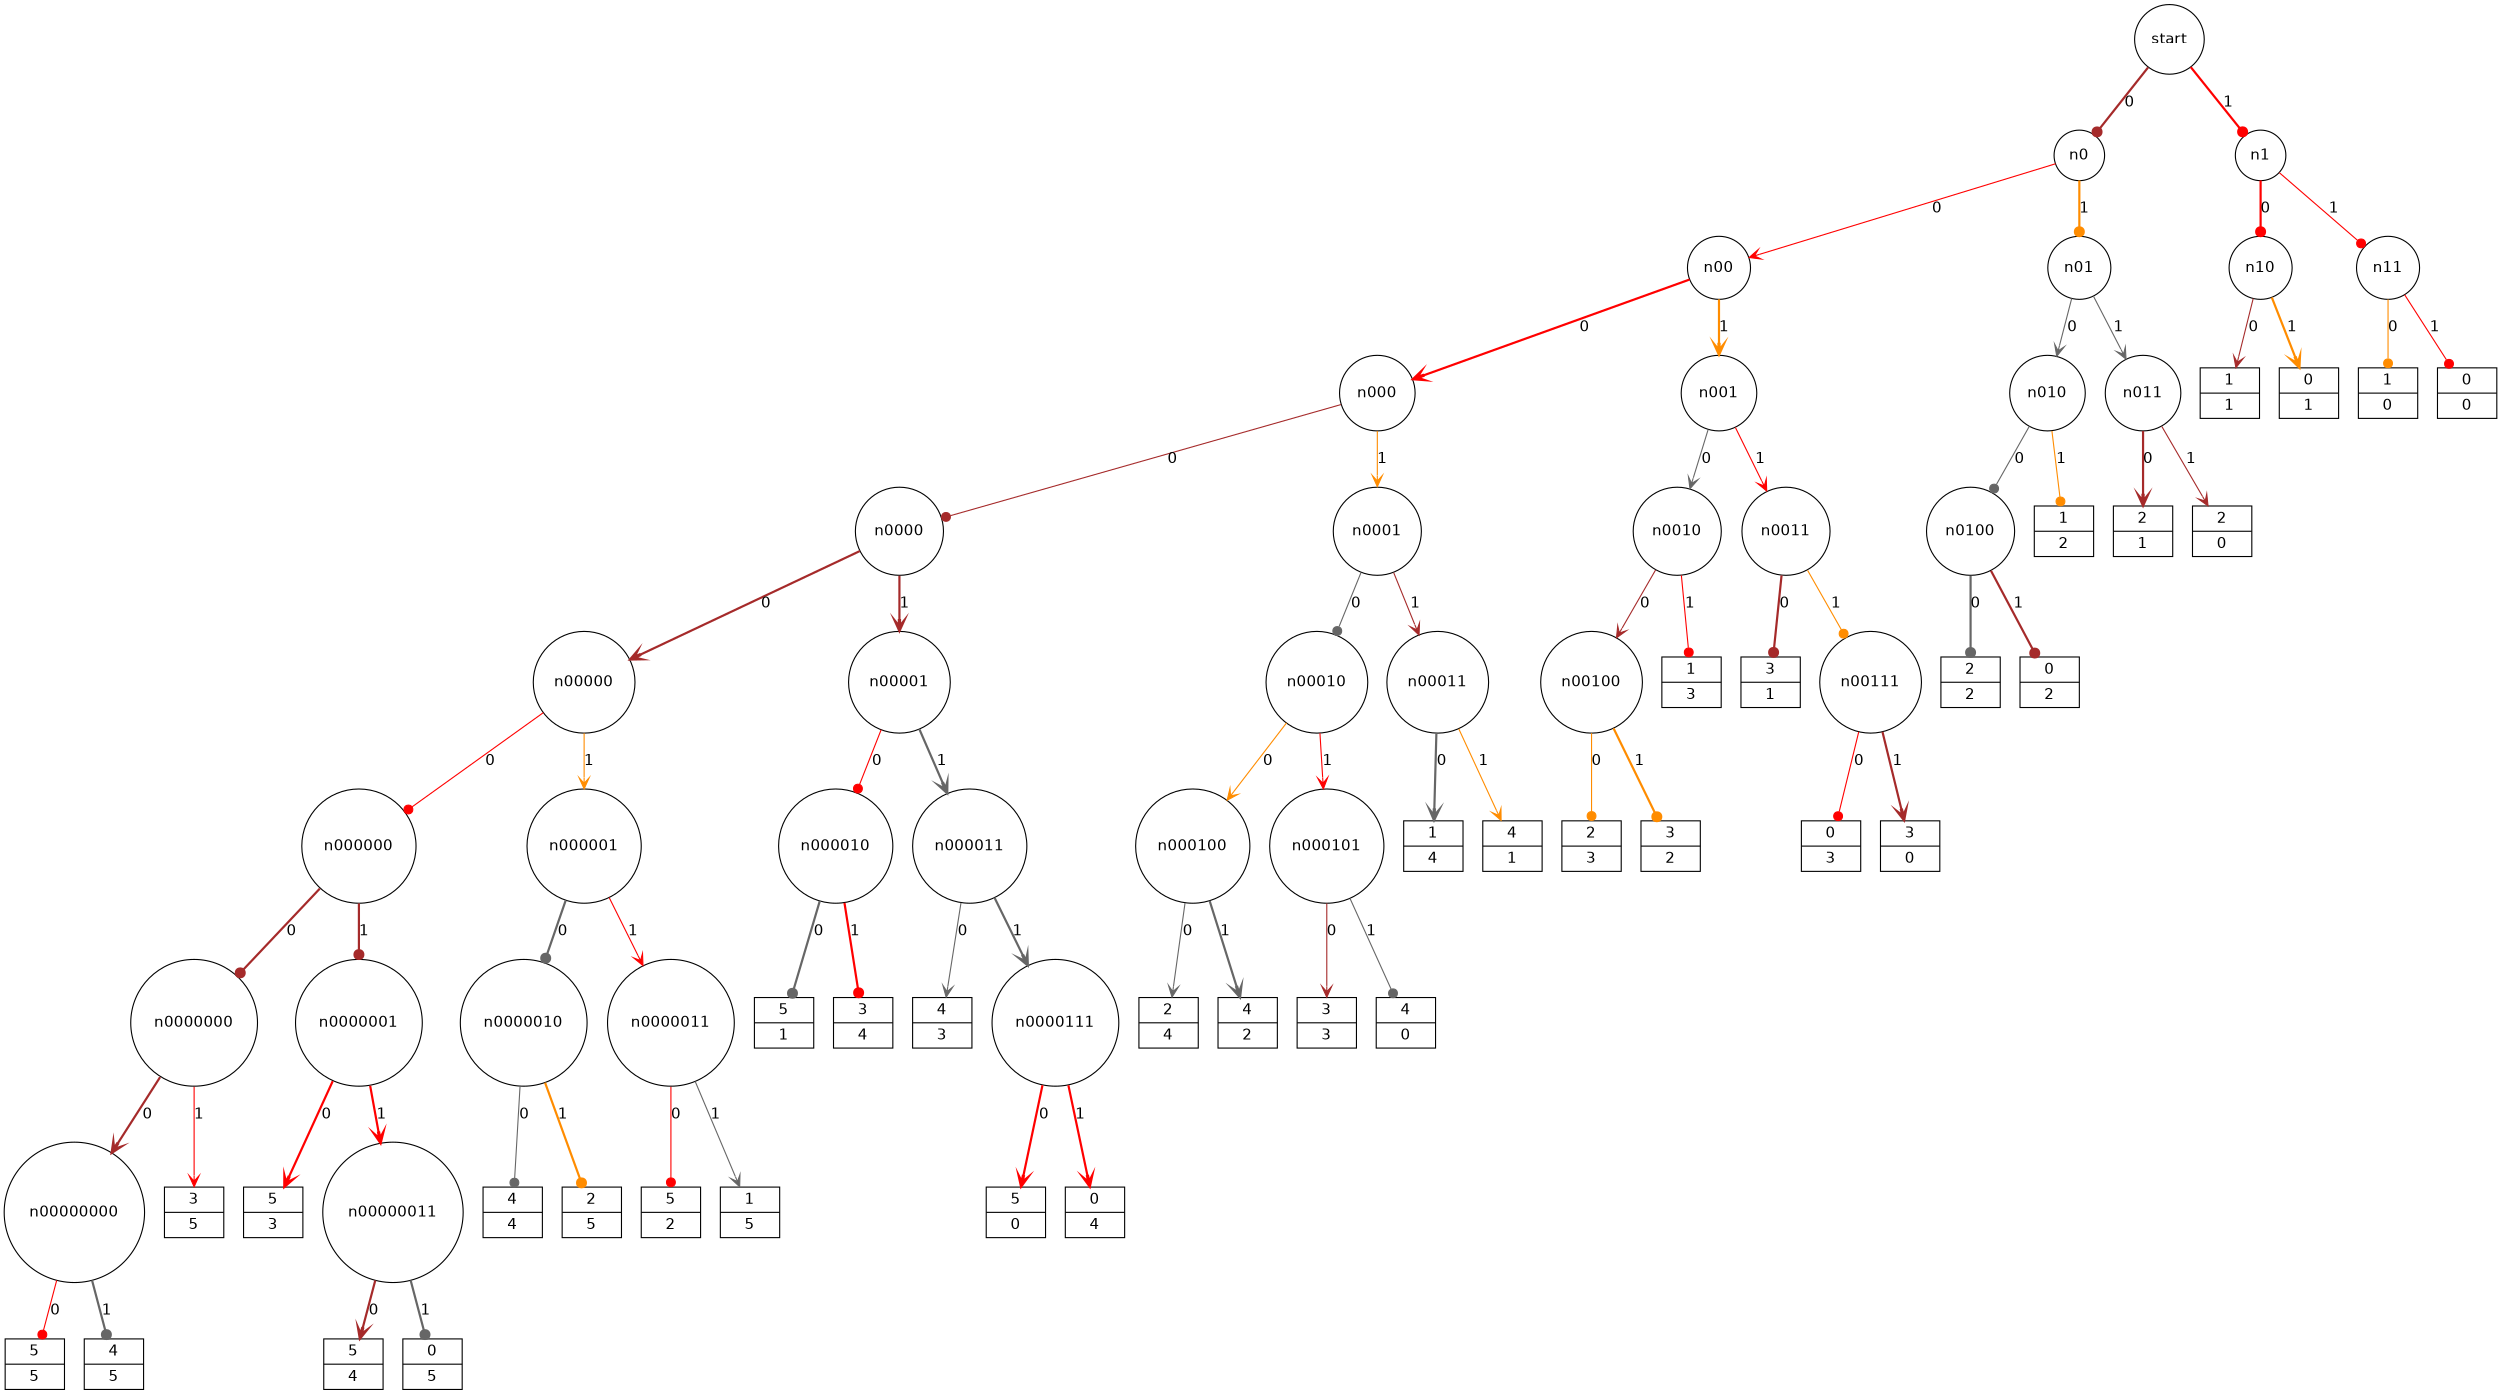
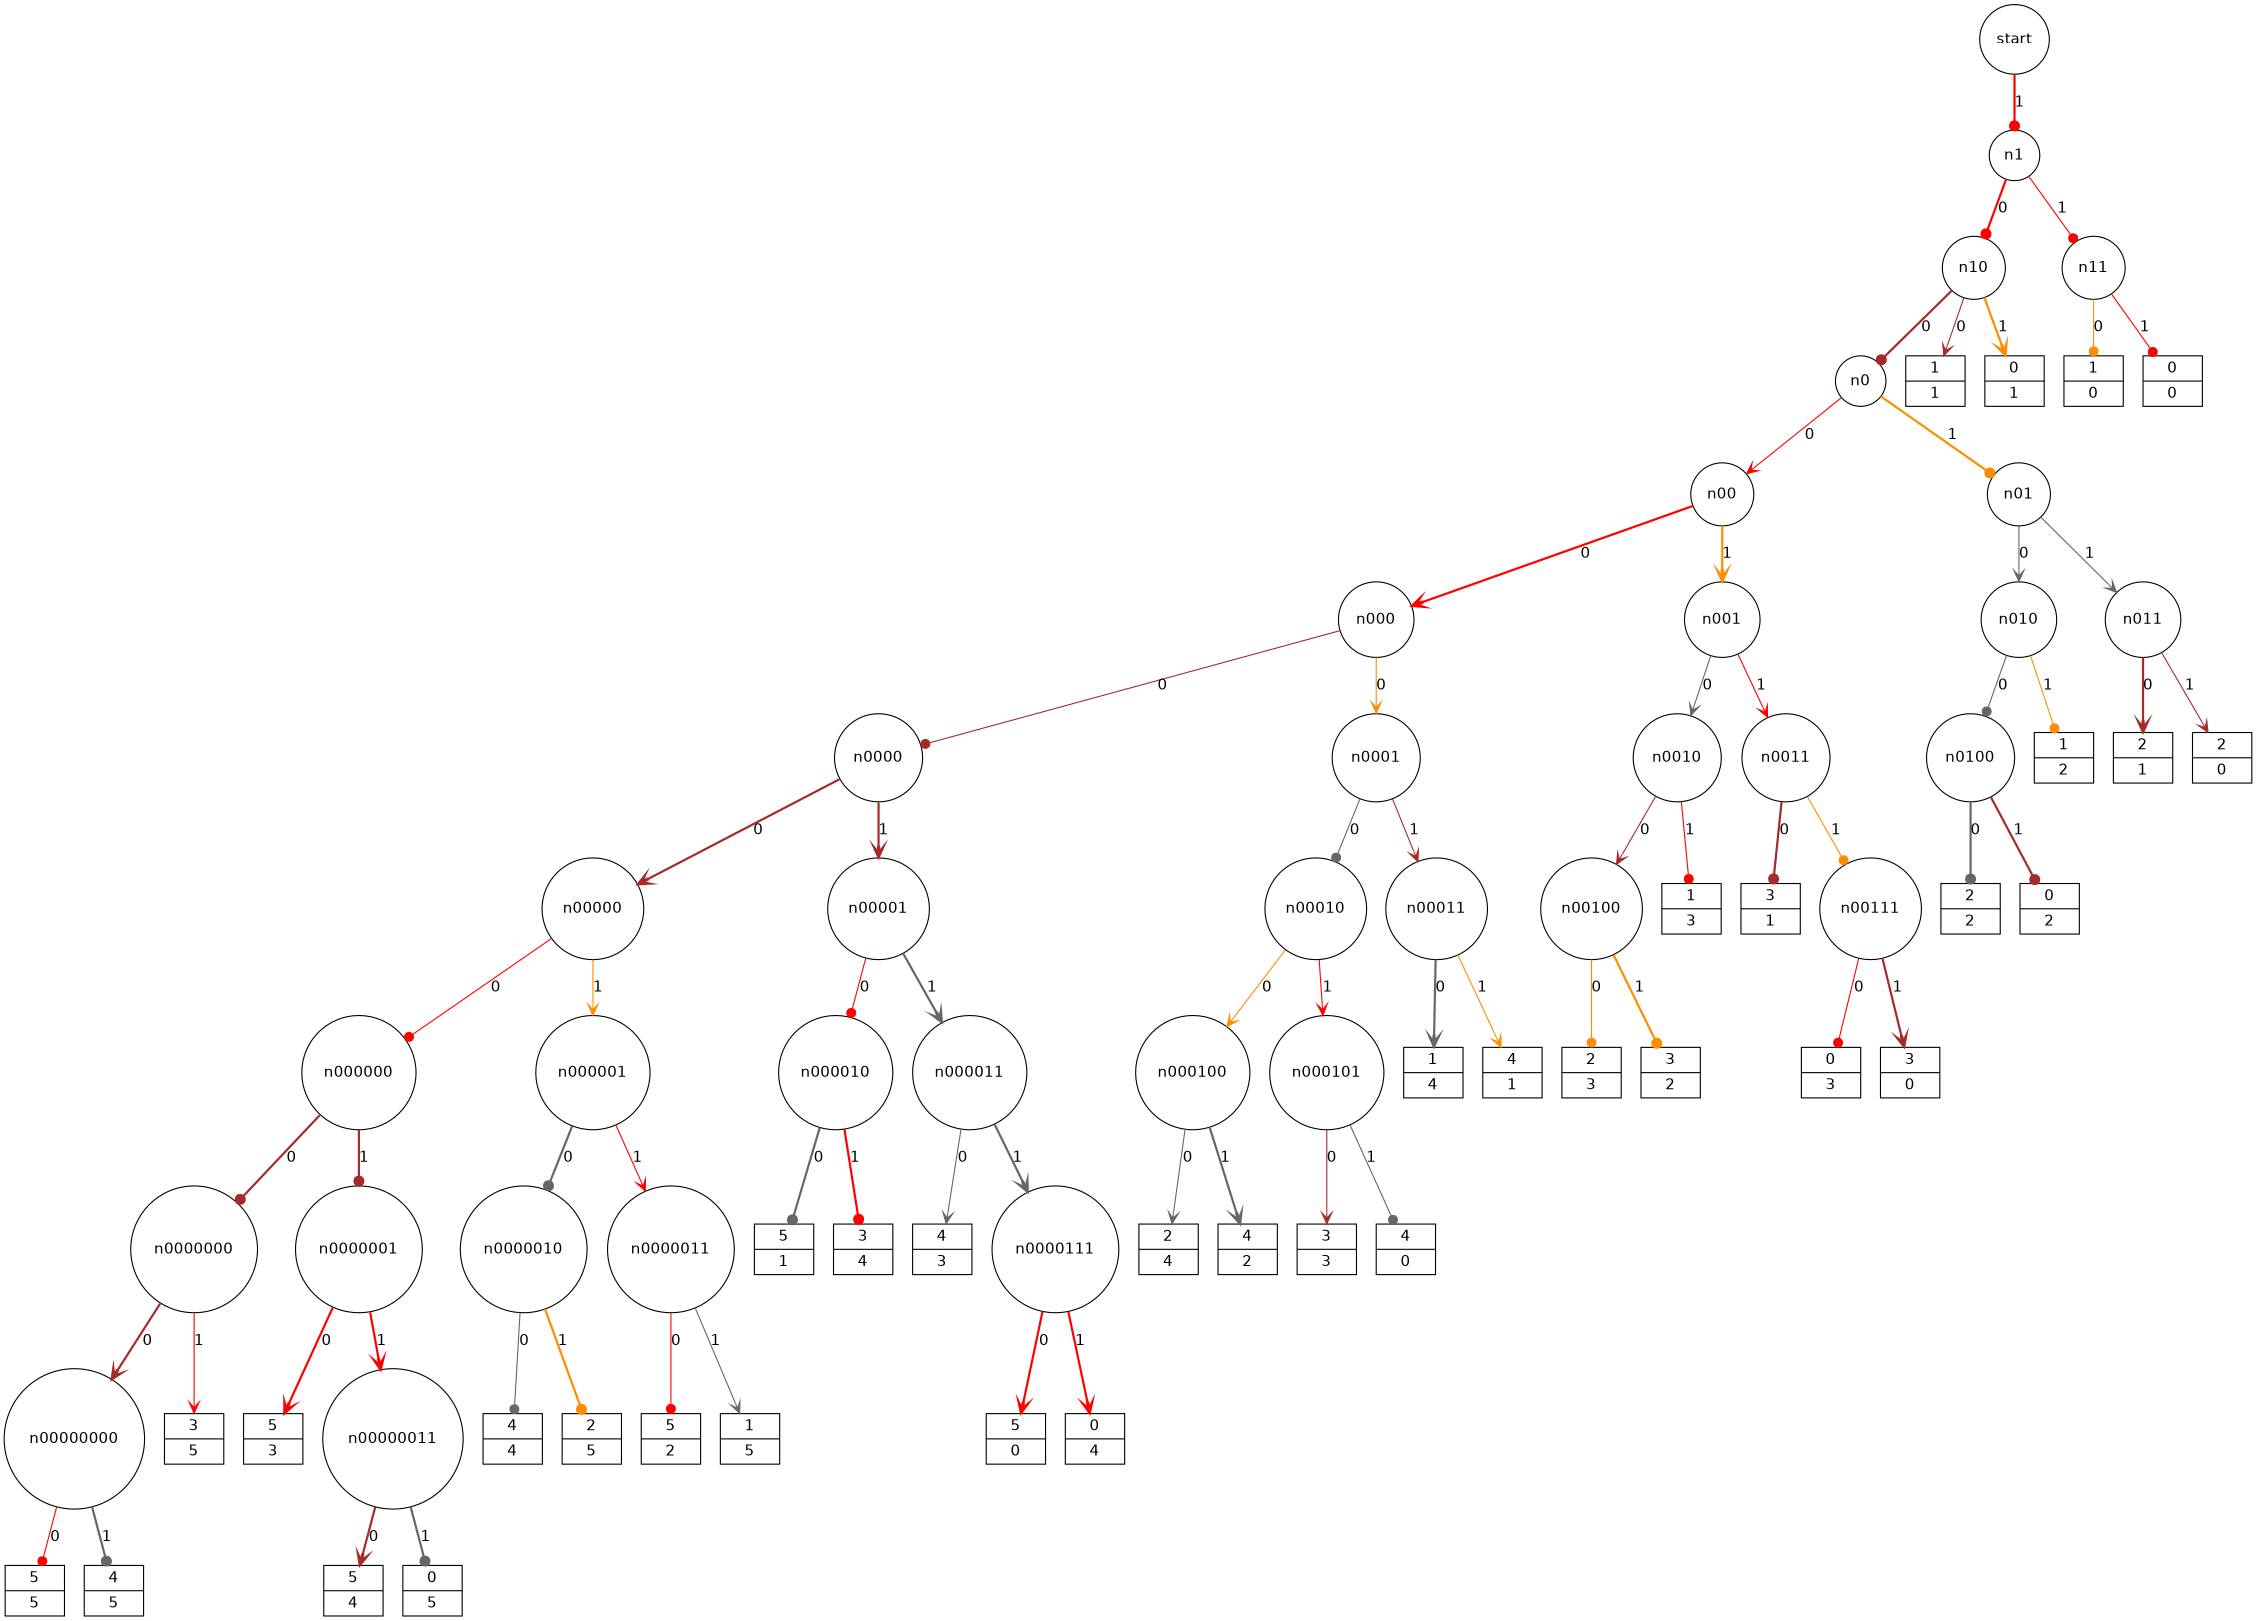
edge "start" -> "n0": now "n10" -> "n0"
edge "n000" -> "n0001": label "1" -> "0"
